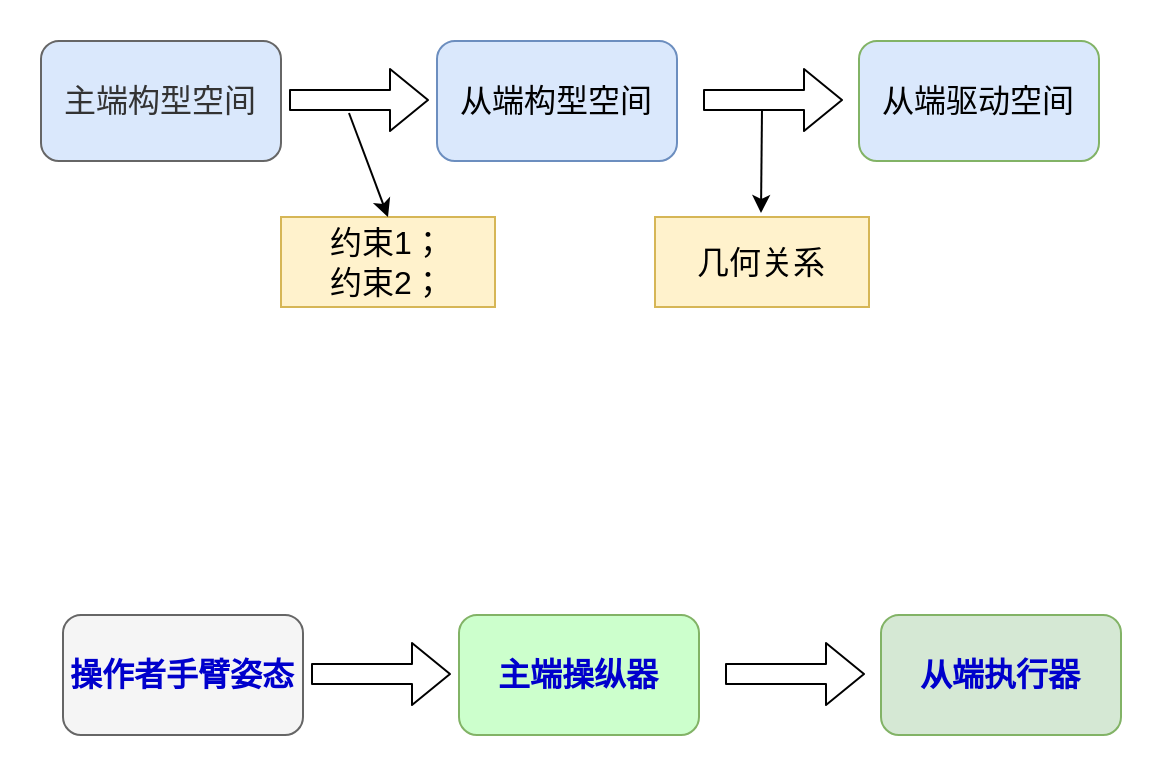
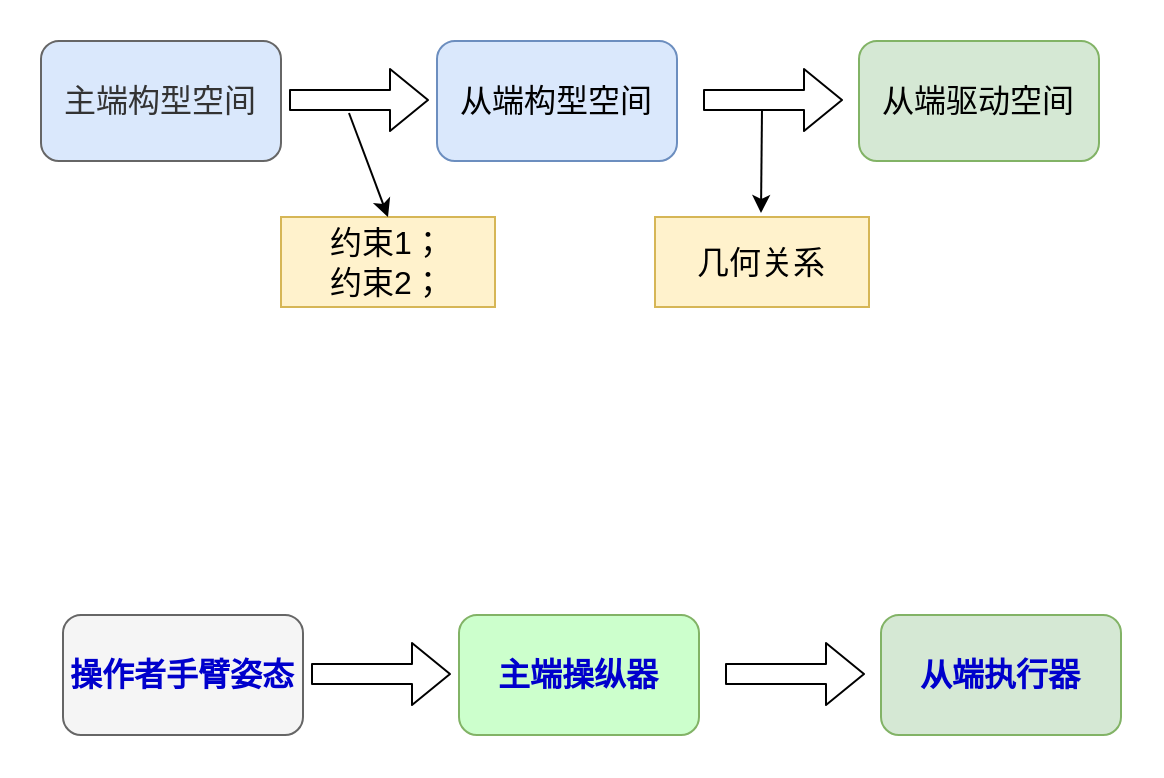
node "从端驱动空间": fillcolor #dae8fc -> #d5e8d4
